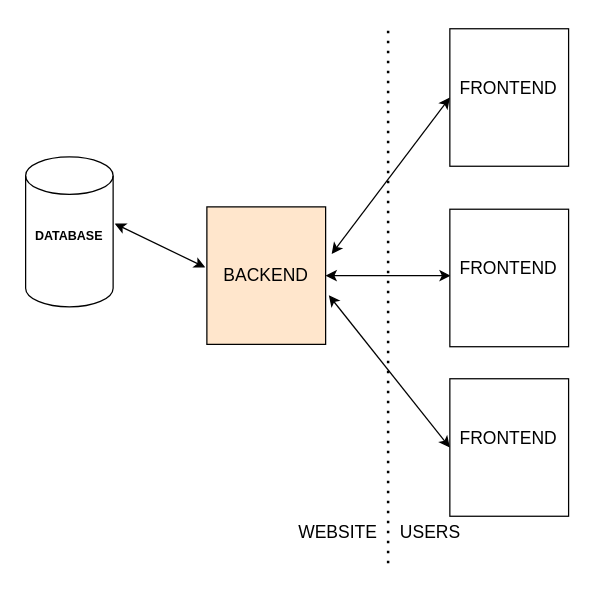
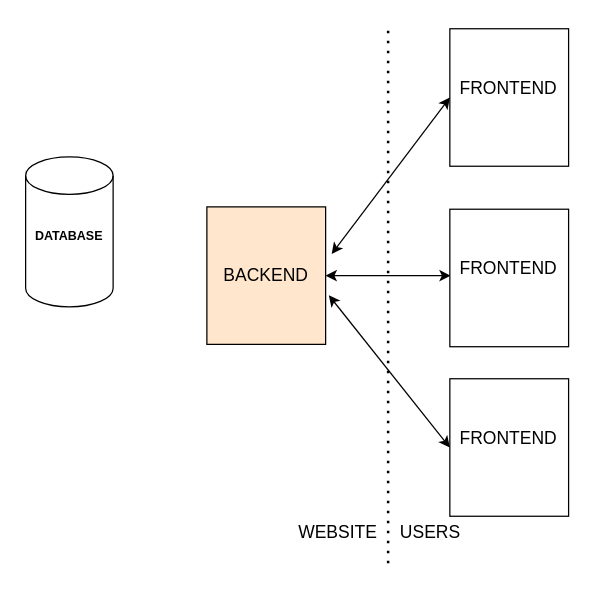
edge "DATABASE" -- "BACKEND": removed
